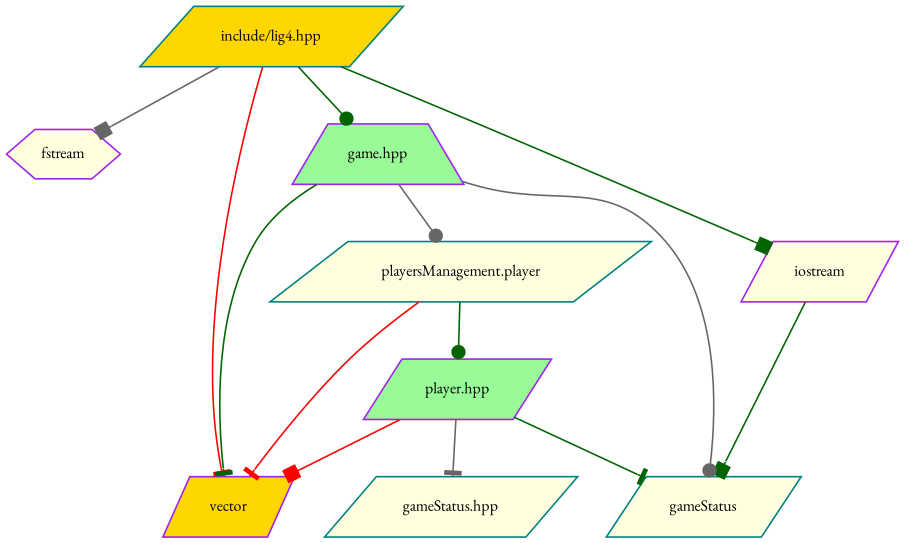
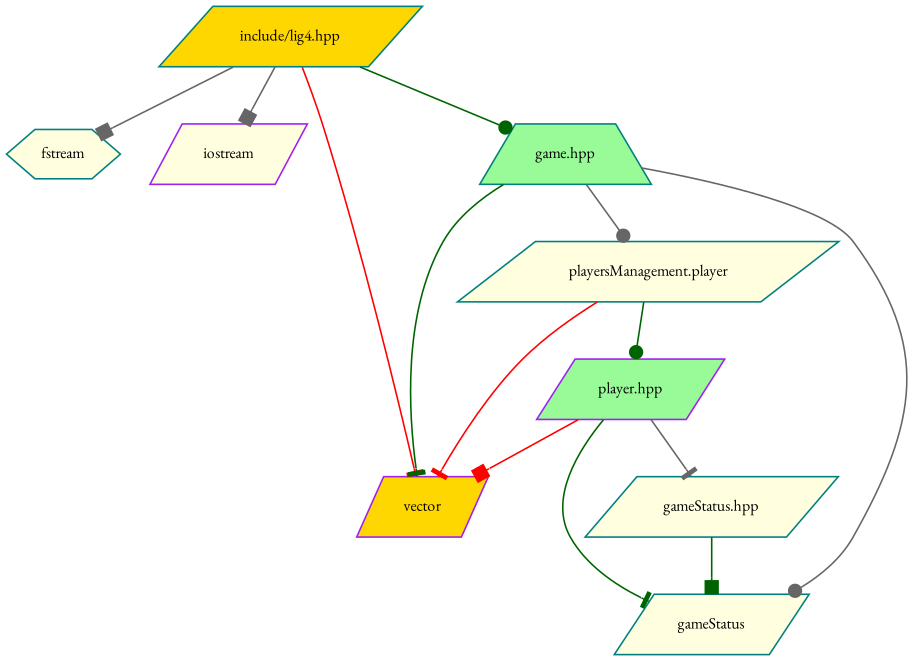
node "fstream": color purple -> teal
node "game.hpp": color purple -> teal
edge "include/lig4.hpp" -> "iostream": color darkgreen -> gray40
edge "iostream" -> "gameStatus": now "gameStatus.hpp" -> "gameStatus"
